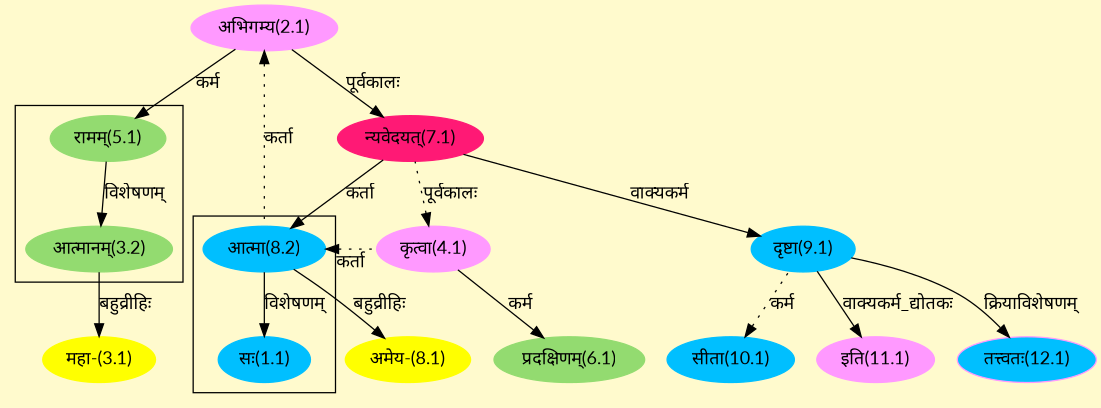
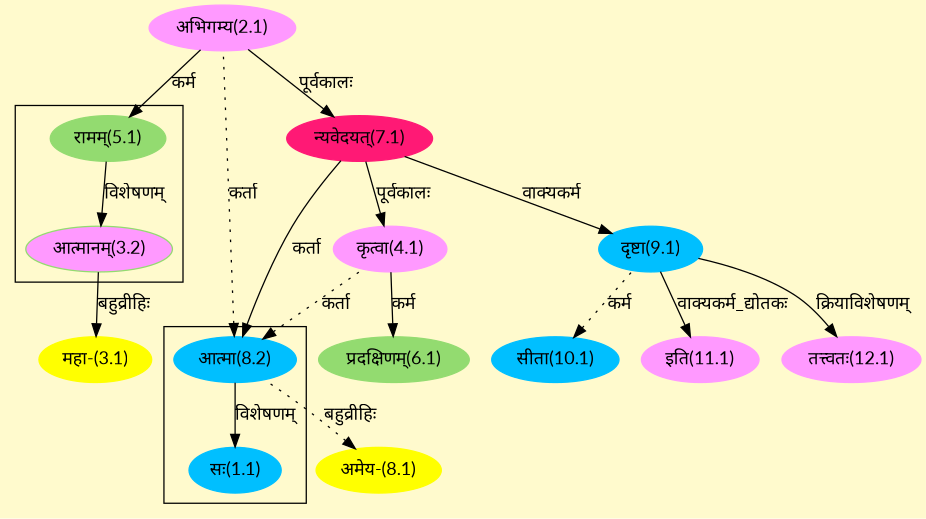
edge "आत्मा(8.2)" -> "अभिगम्य(2.1)": reversed
edge "न्यवेदयत्(7.1)" -> "कृत्वा(4.1)": style dotted -> solid
node "आत्मानम्(3.2)": fillcolor #93db70 -> #ff99ff
edge "आत्मा(8.2)" -> "अमेय-(8.1)": style solid -> dotted
node "तत्त्वतः(12.1)": fillcolor #00bfff -> #ff99ff
